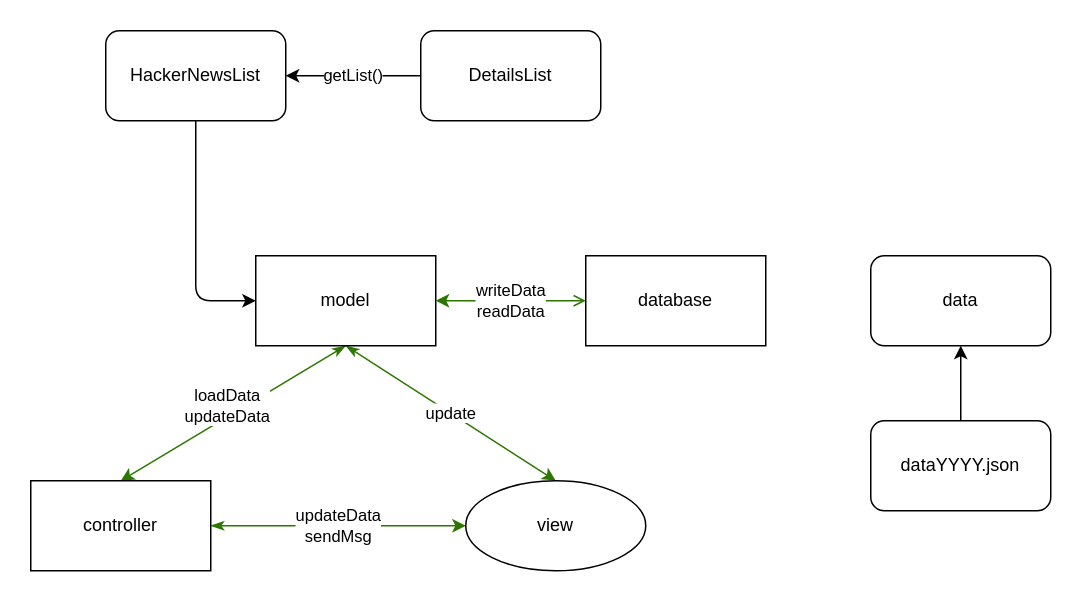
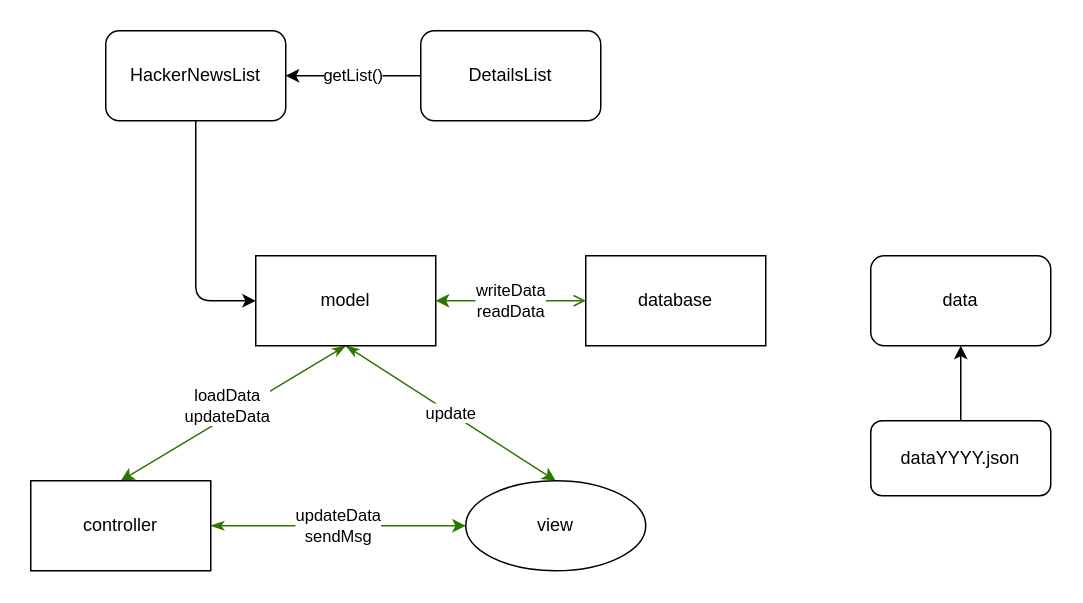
node "dataYYYY.json": size 180x90 -> 180x75
